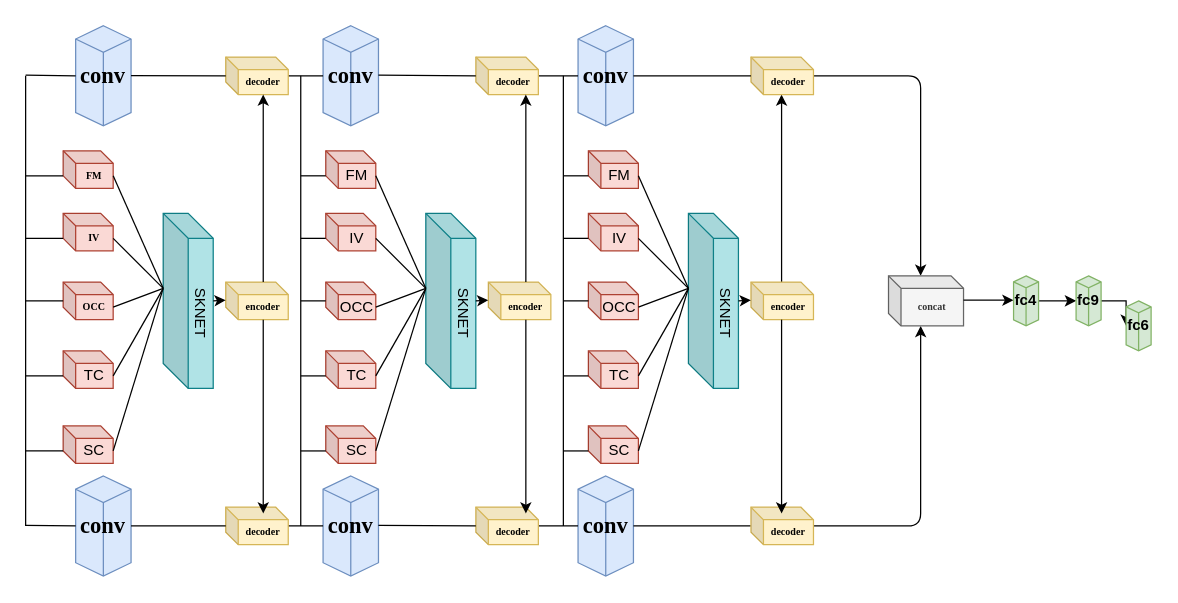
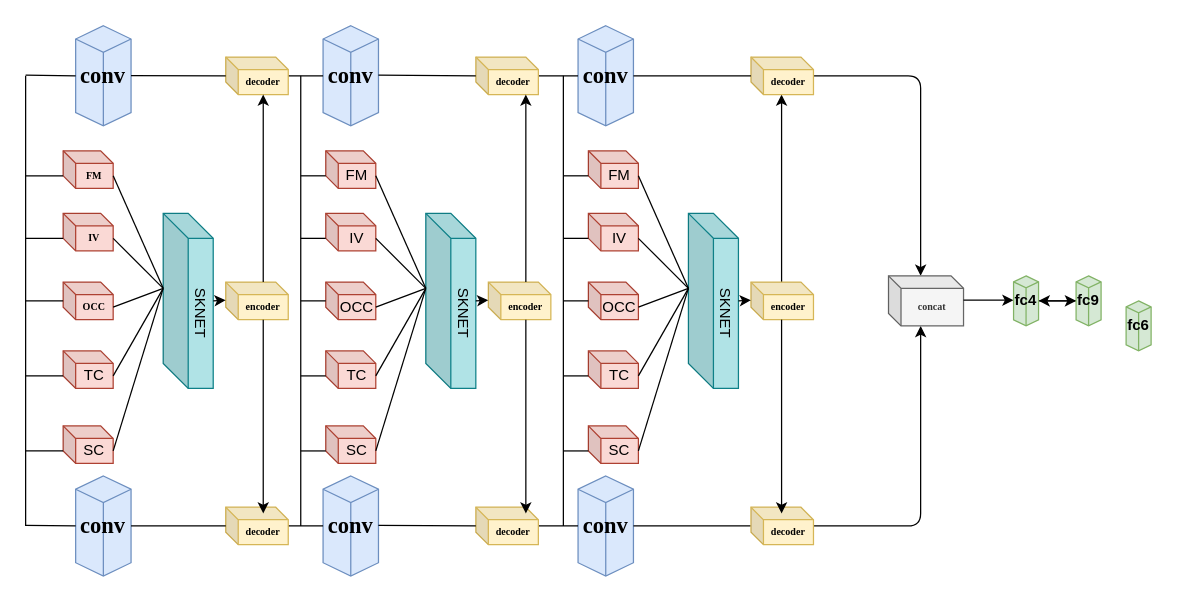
edge "fc9" -> "fc6": now "fc9" -> "fc4"
